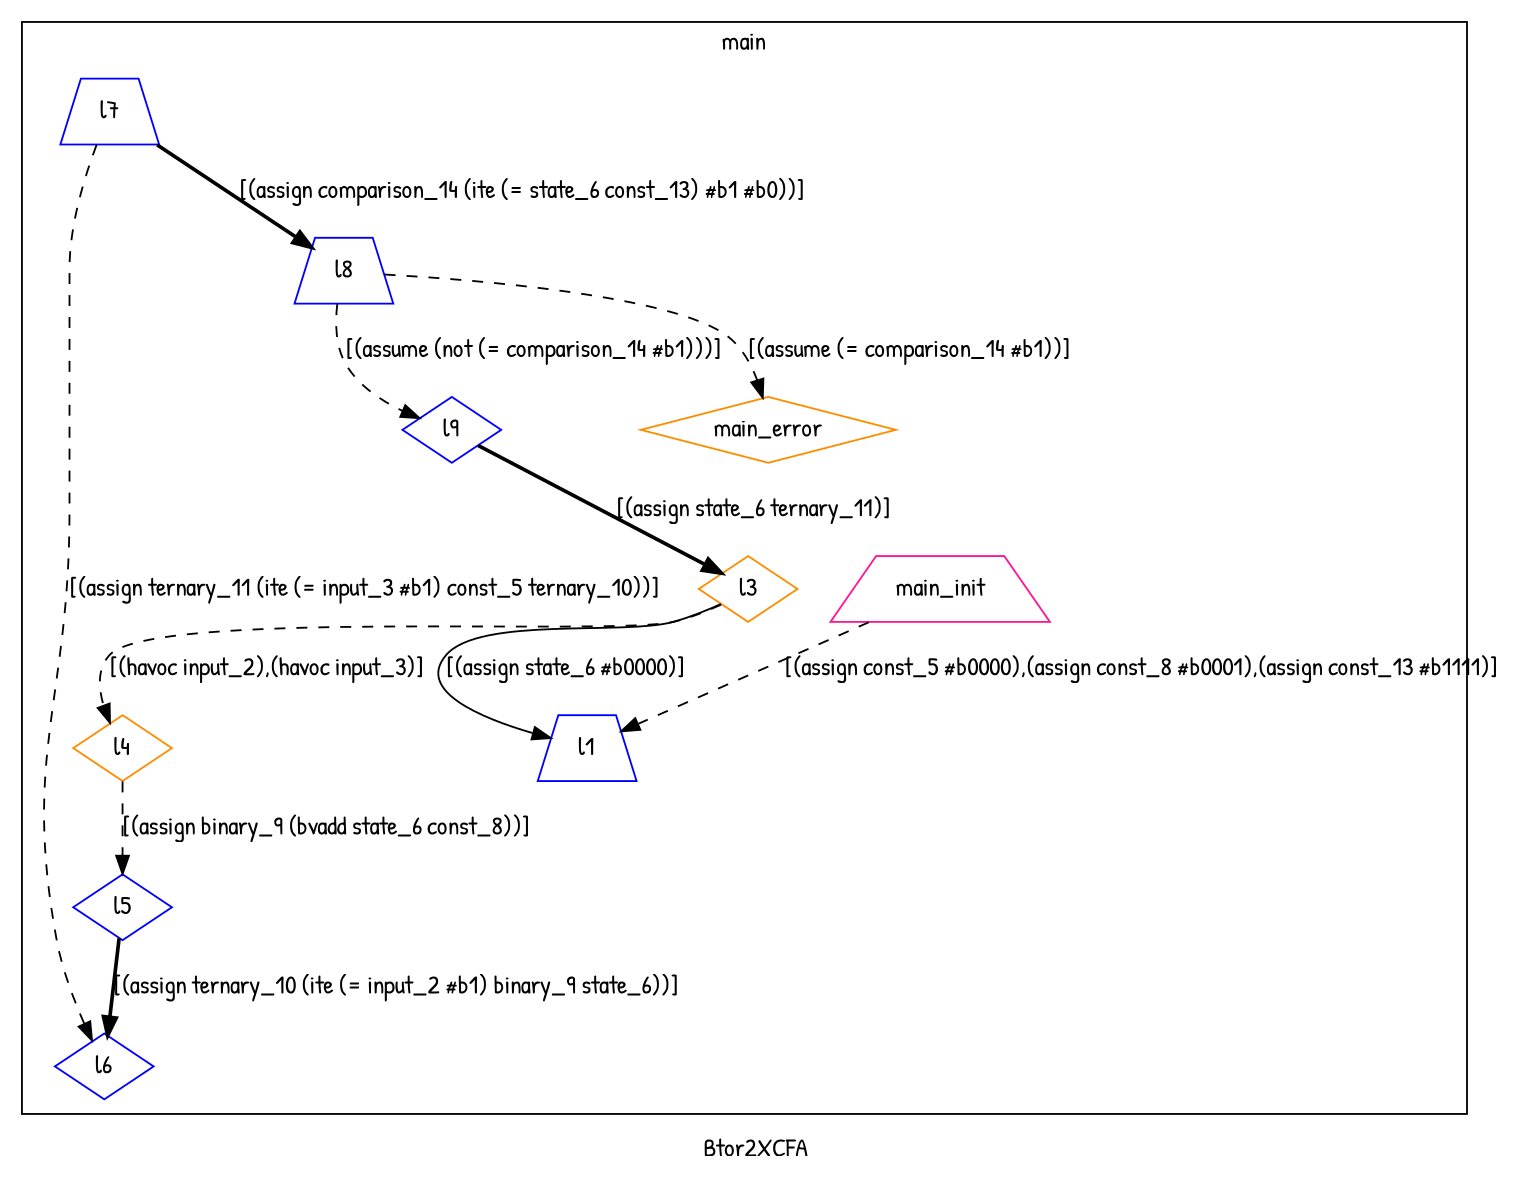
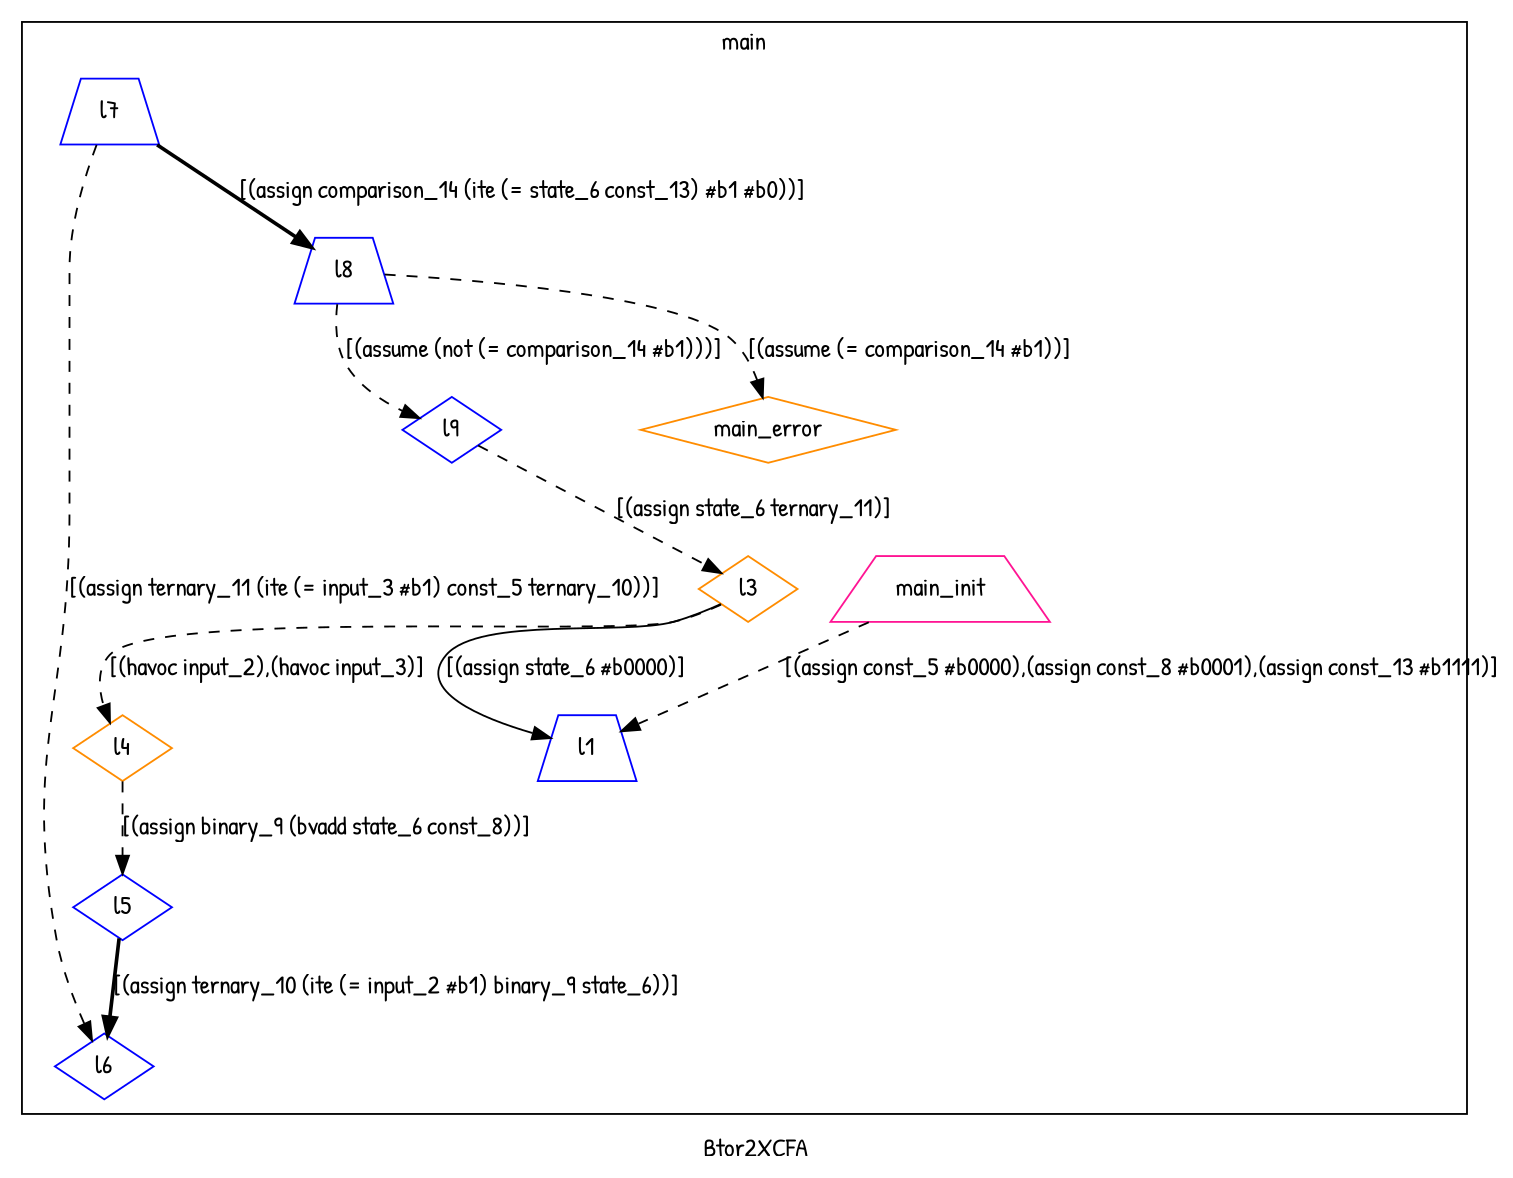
edge "l9" -> "l3": style bold -> dashed
